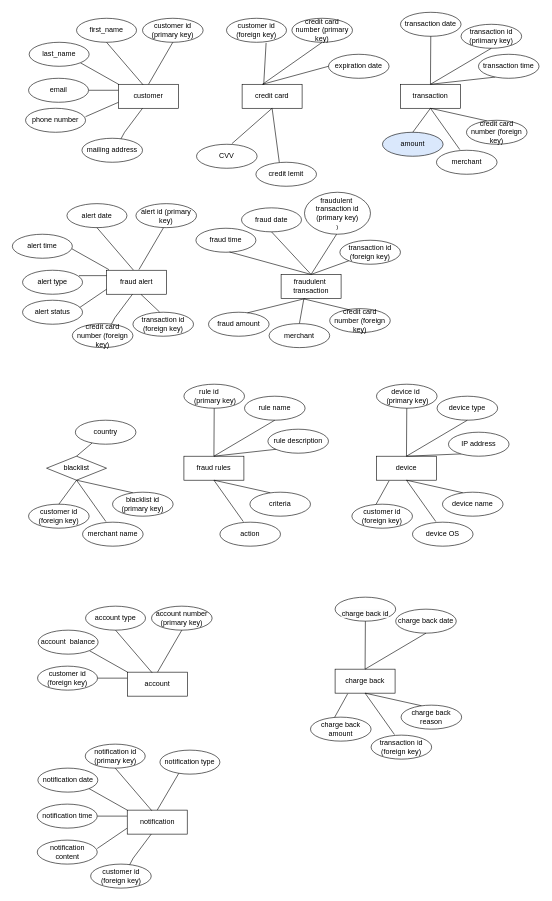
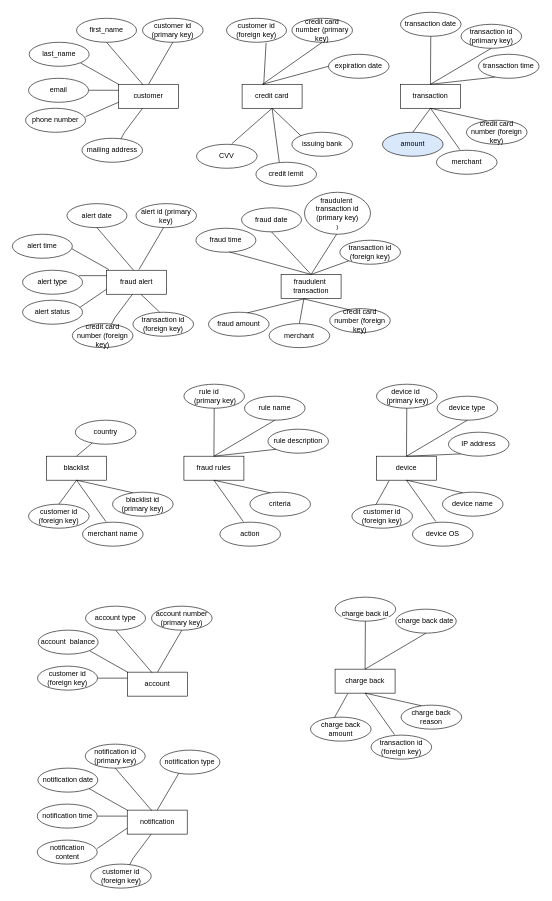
edge "credit card" -- "issuing bank": added
node "issuing bank": added
node "blacklist": shape diamond -> rectangle
